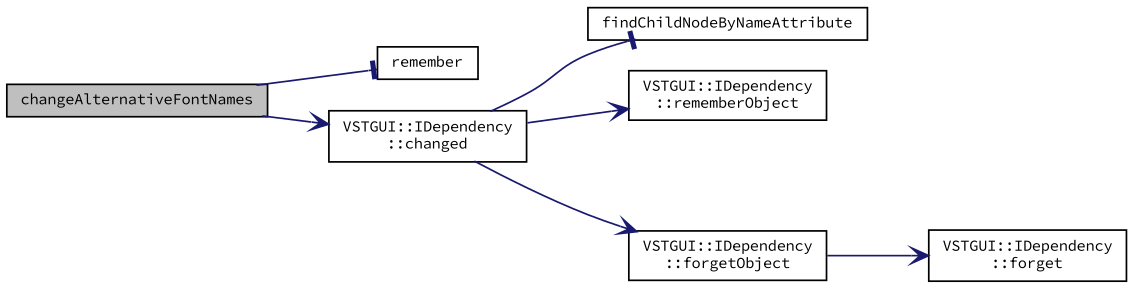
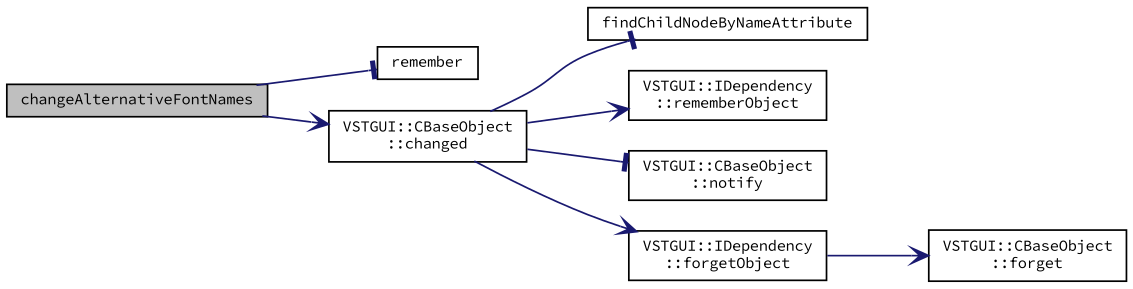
node "VSTGUI::IDependency ::changed": label "VSTGUI::IDependency ::changed" -> "VSTGUI::CBaseObject ::changed"
node "VSTGUI::CBaseObject ::notify": added
node "VSTGUI::IDependency ::forget": label "VSTGUI::IDependency ::forget" -> "VSTGUI::CBaseObject ::forget"
